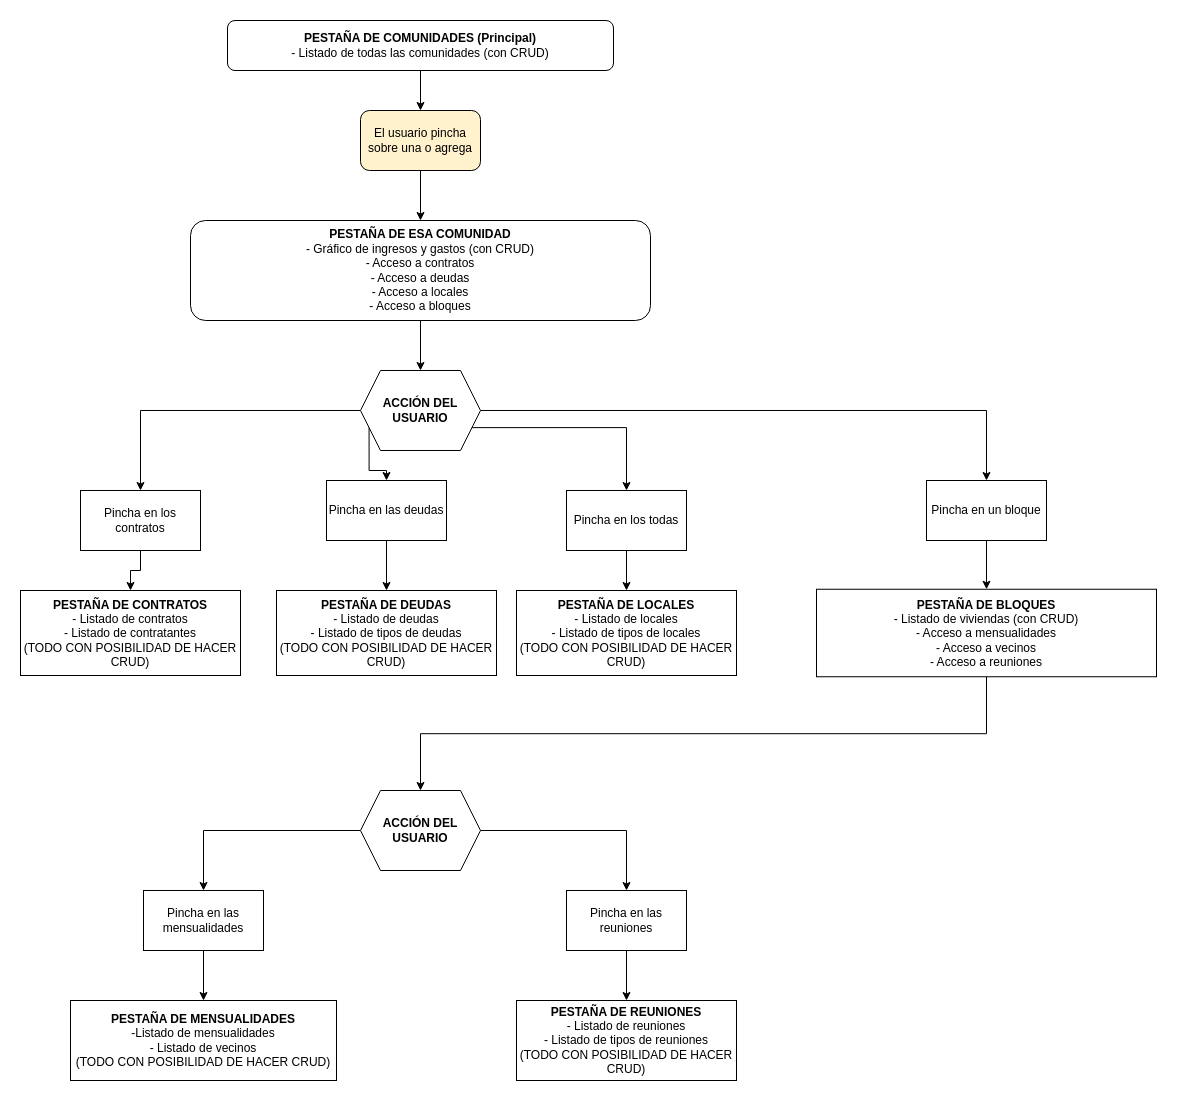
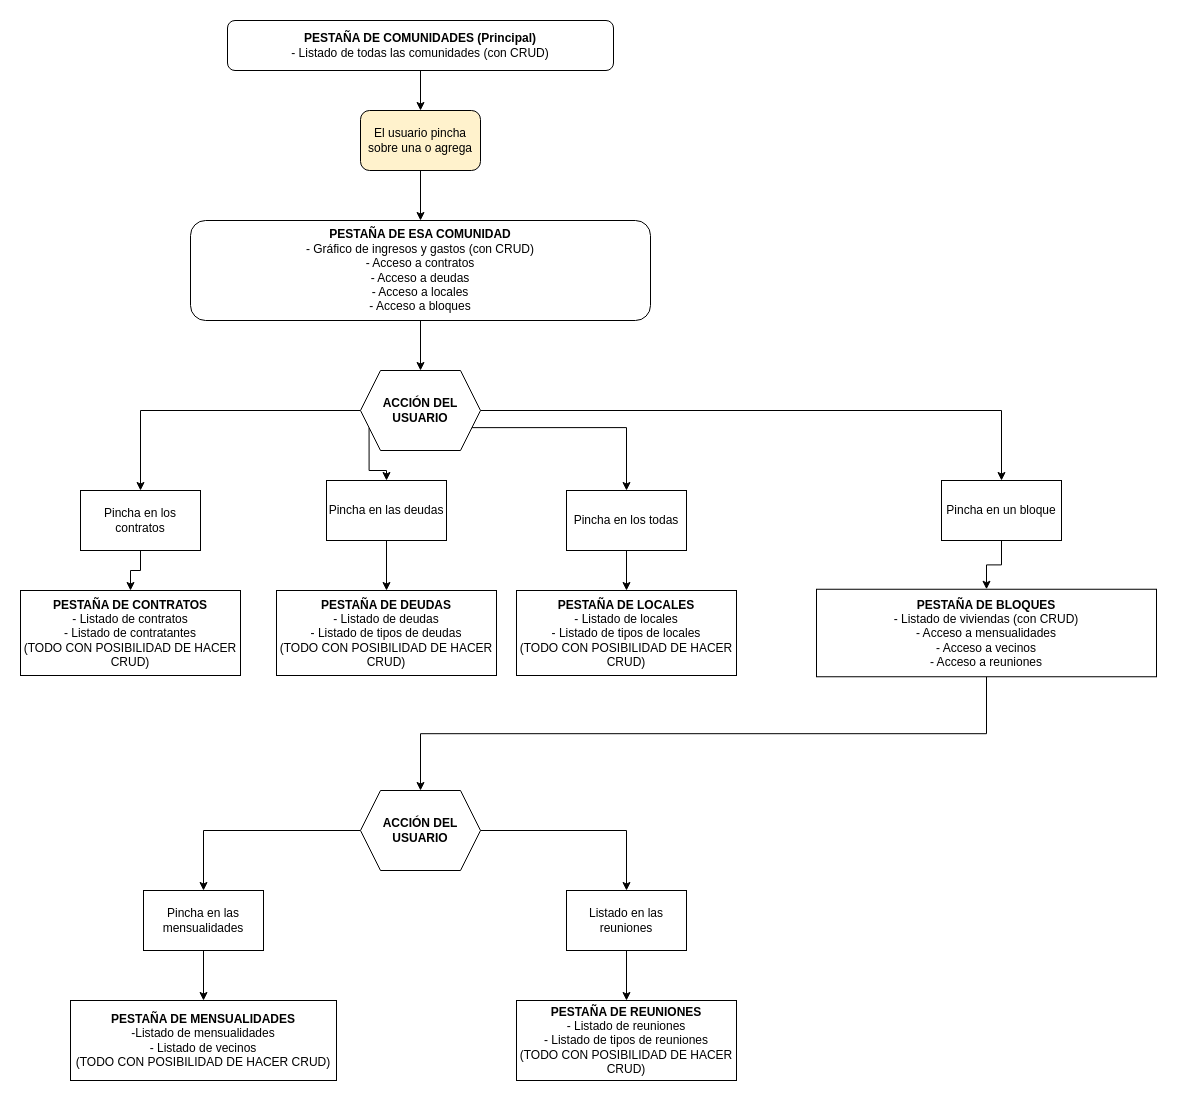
node "Pincha en un bloque": moved (987, 511) -> (1002, 511)
node "Pincha en las reuniones": label "Pincha en las reuniones" -> "Listado en las reuniones"
